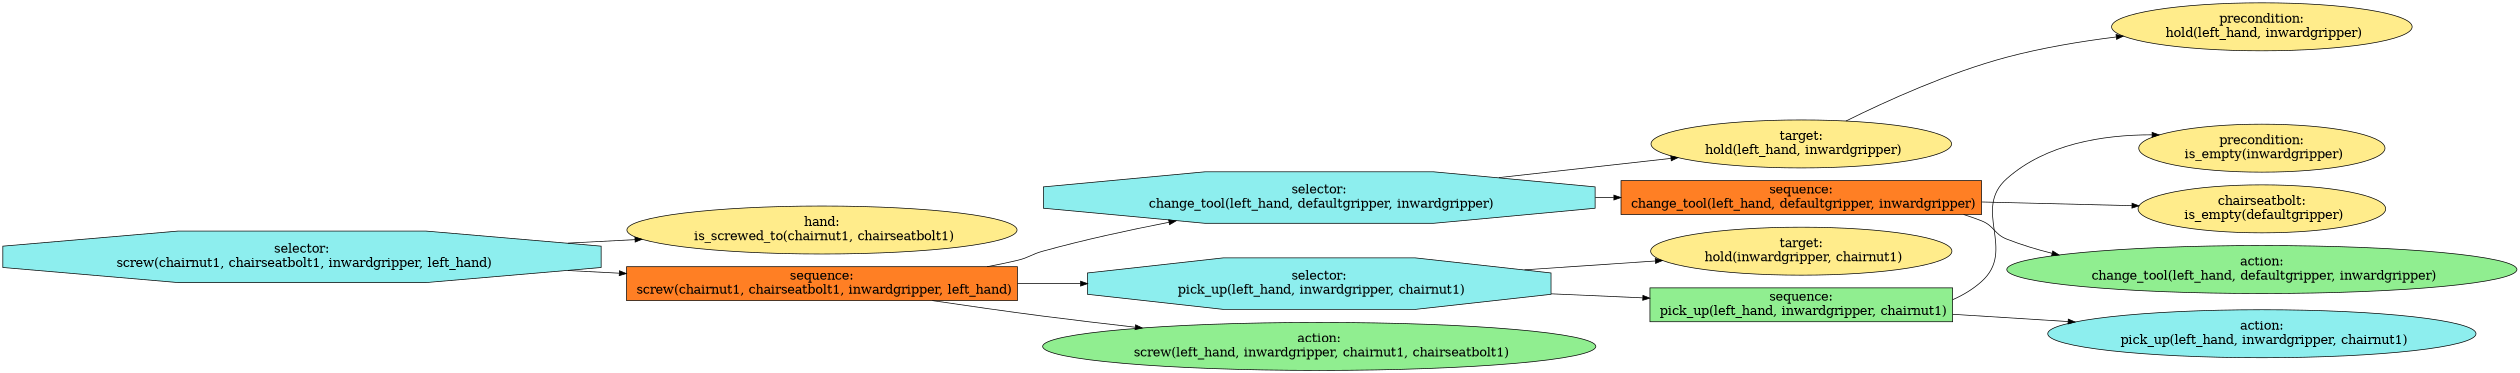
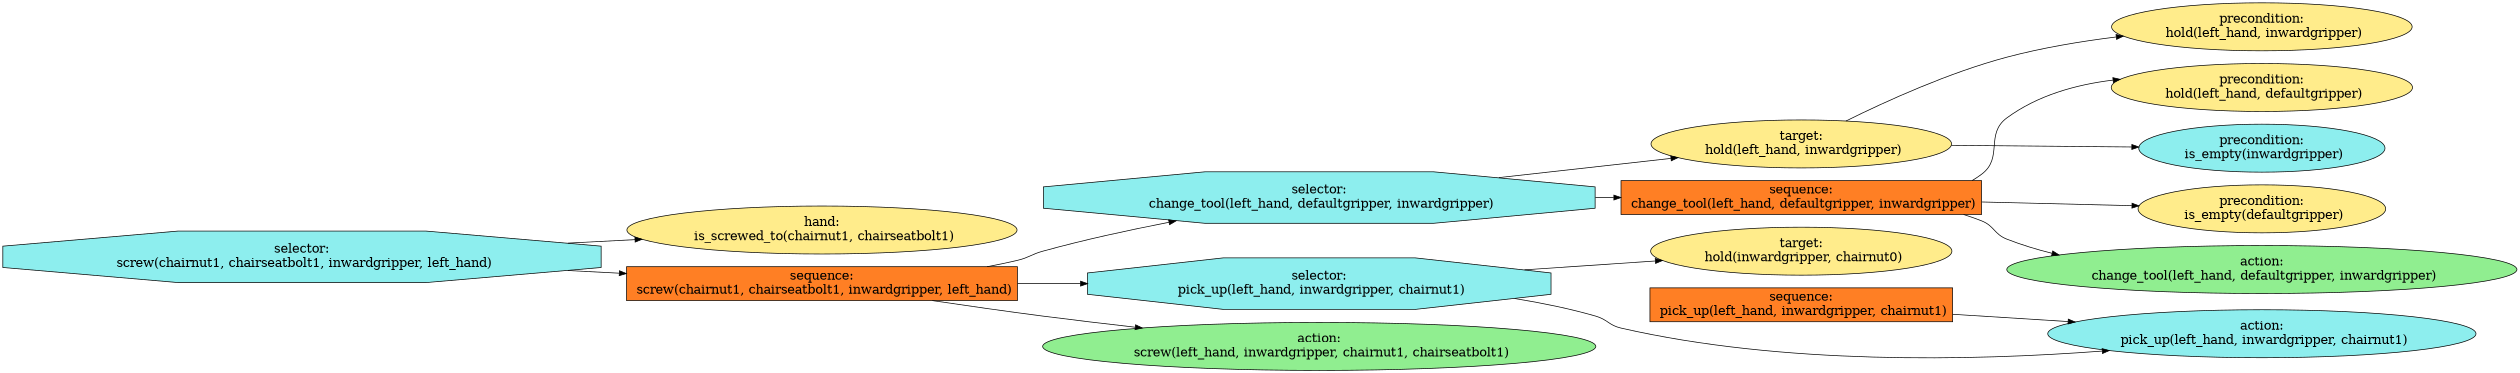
node "precondition: hold(left_hand, defaultgripper)": added
node "precondition: is_empty(inwardgripper)": fillcolor lightgoldenrod1 -> darkslategray2
edge "sequence: pick_up(left_hand, inwardgripper, chairnut1)" -> "precondition: is_empty(inwardgripper)": now "target: hold(left_hand, inwardgripper)" -> "precondition: is_empty(inwardgripper)"
node "chairseatbolt: is_empty(defaultgripper)": label "chairseatbolt: is_empty(defaultgripper)" -> "precondition: is_empty(defaultgripper)"
node "target: hold(inwardgripper, chairnut1)": label "target: hold(inwardgripper, chairnut1)" -> "target: hold(inwardgripper, chairnut0)"
edge "selector: pick_up(left_hand, inwardgripper, chairnut1)" -> "sequence: pick_up(left_hand, inwardgripper, chairnut1)": now "selector: pick_up(left_hand, inwardgripper, chairnut1)" -> "action: pick_up(left_hand, inwardgripper, chairnut1)"
node "sequence: pick_up(left_hand, inwardgripper, chairnut1)": fillcolor lightgreen -> chocolate1
